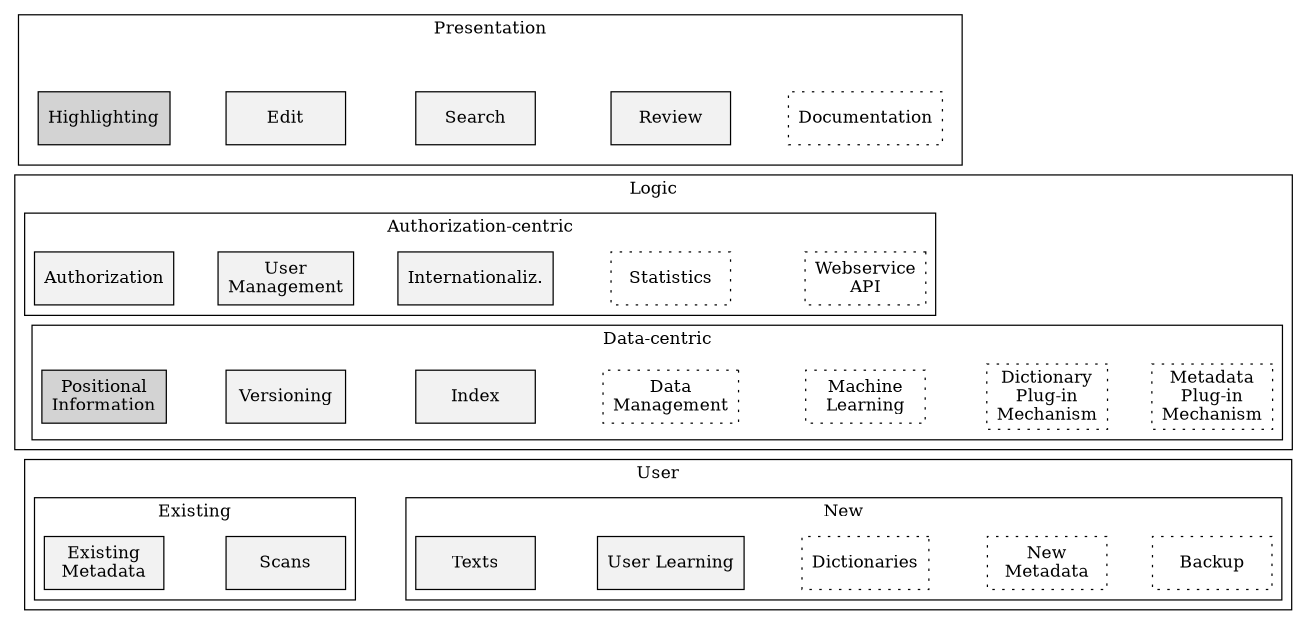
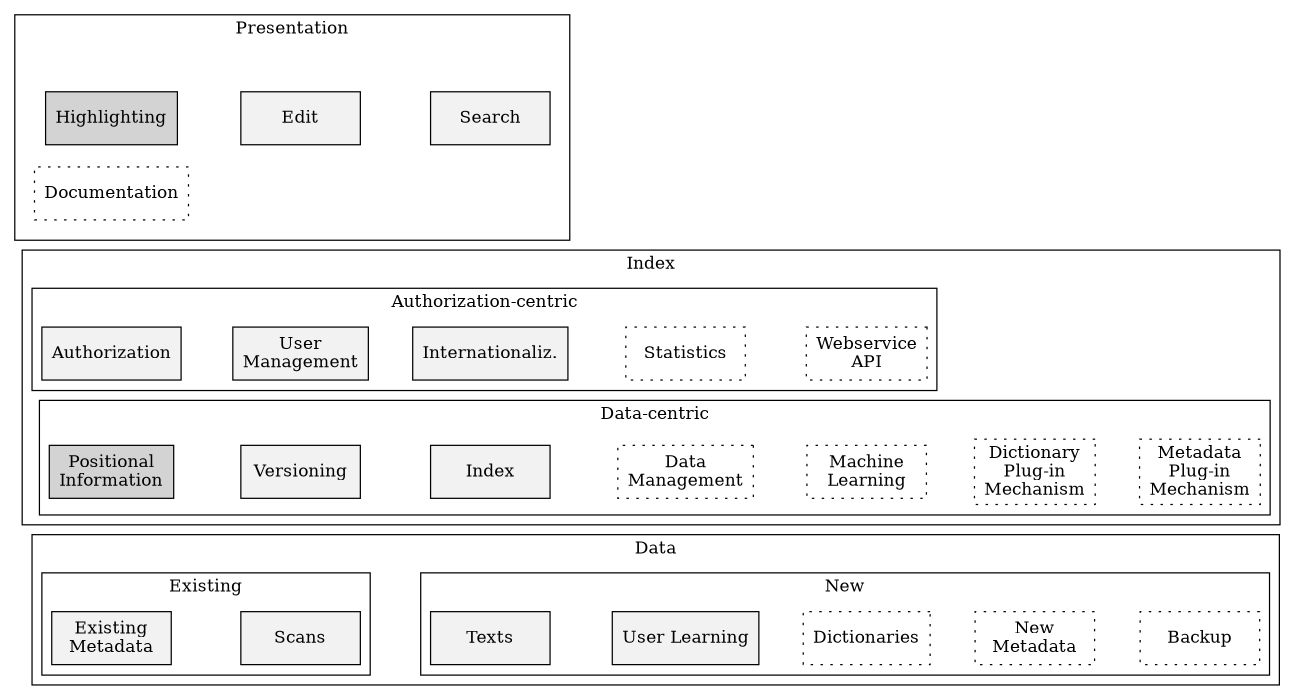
node "Review": removed
cluster "Logic": label "Logic" -> "Index"
cluster "User": label "User" -> "Data"
